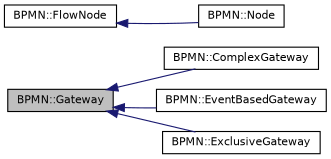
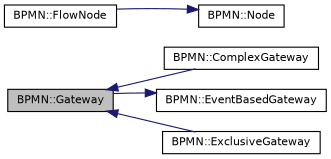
edge "BPMN::Node" -> "BPMN::FlowNode": reversed
edge "BPMN::EventBasedGateway" -> "BPMN::Gateway": reversed
